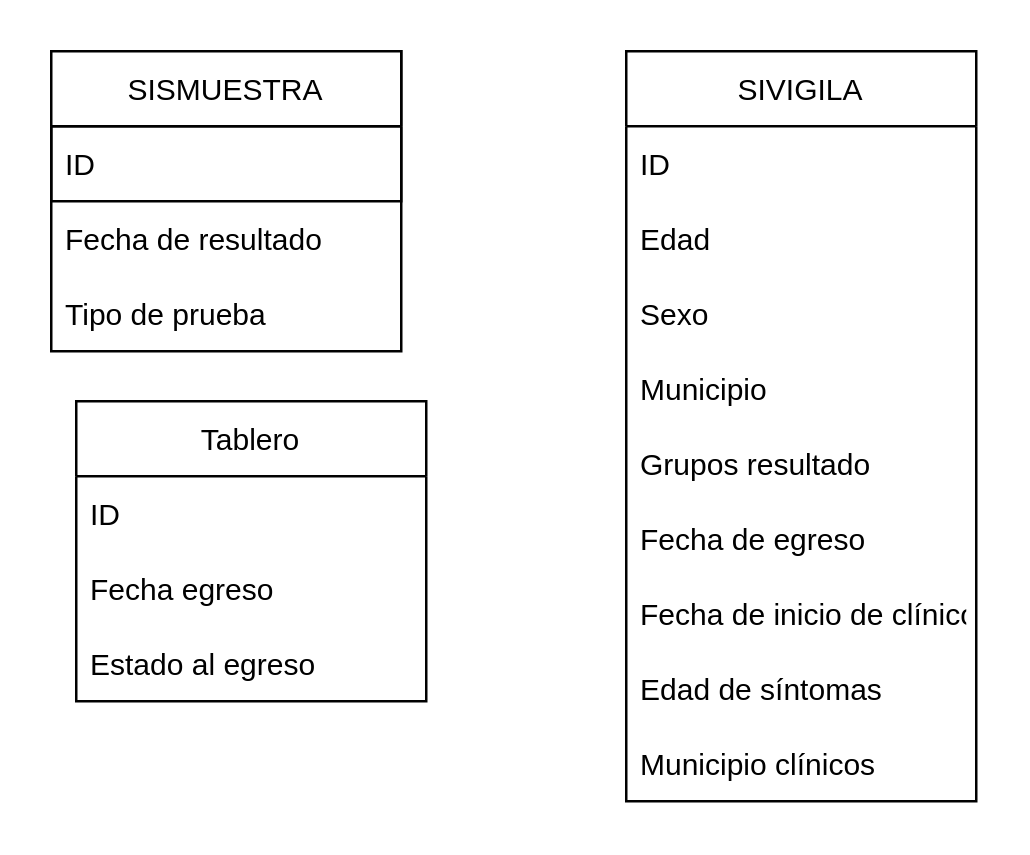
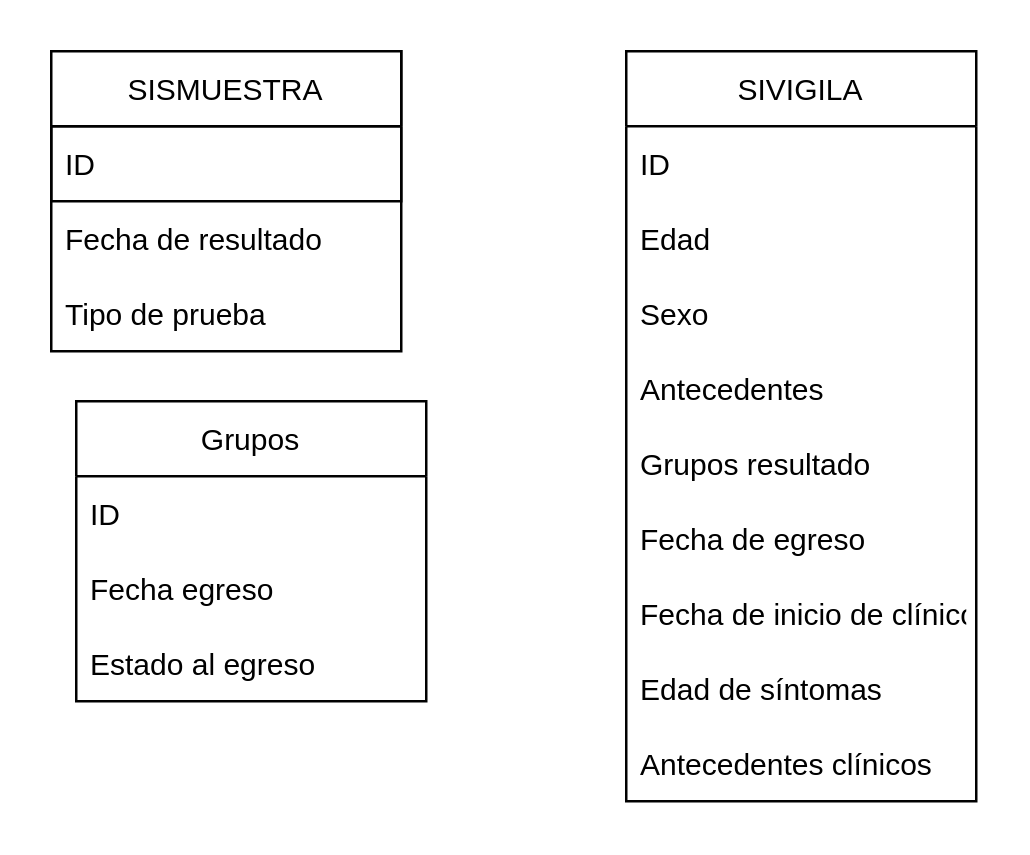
node "Municipio": label "Municipio" -> "Antecedentes"
node "Tablero": label "Tablero" -> "Grupos"
node "Municipio clínicos": label "Municipio clínicos" -> "Antecedentes clínicos"
